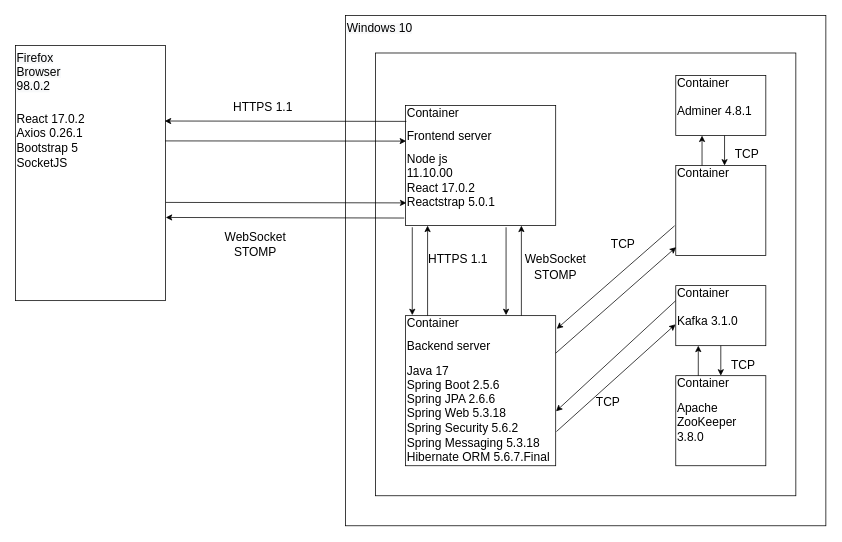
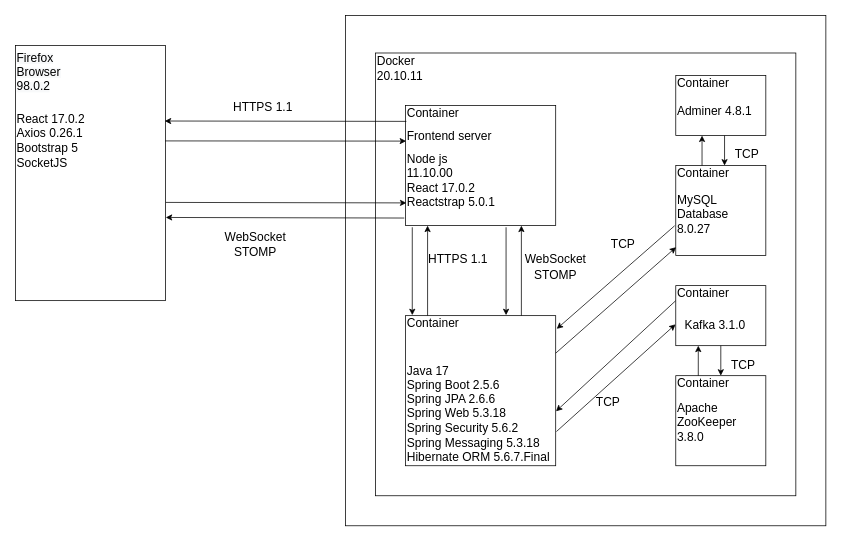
node "Windows 10": removed
node "Docker 20.10.11": added
node "MySQL Database 8.0.27": added
node "Kafka 3.1.0": moved (713, 320) -> (720, 324)
node "Backend server": removed
